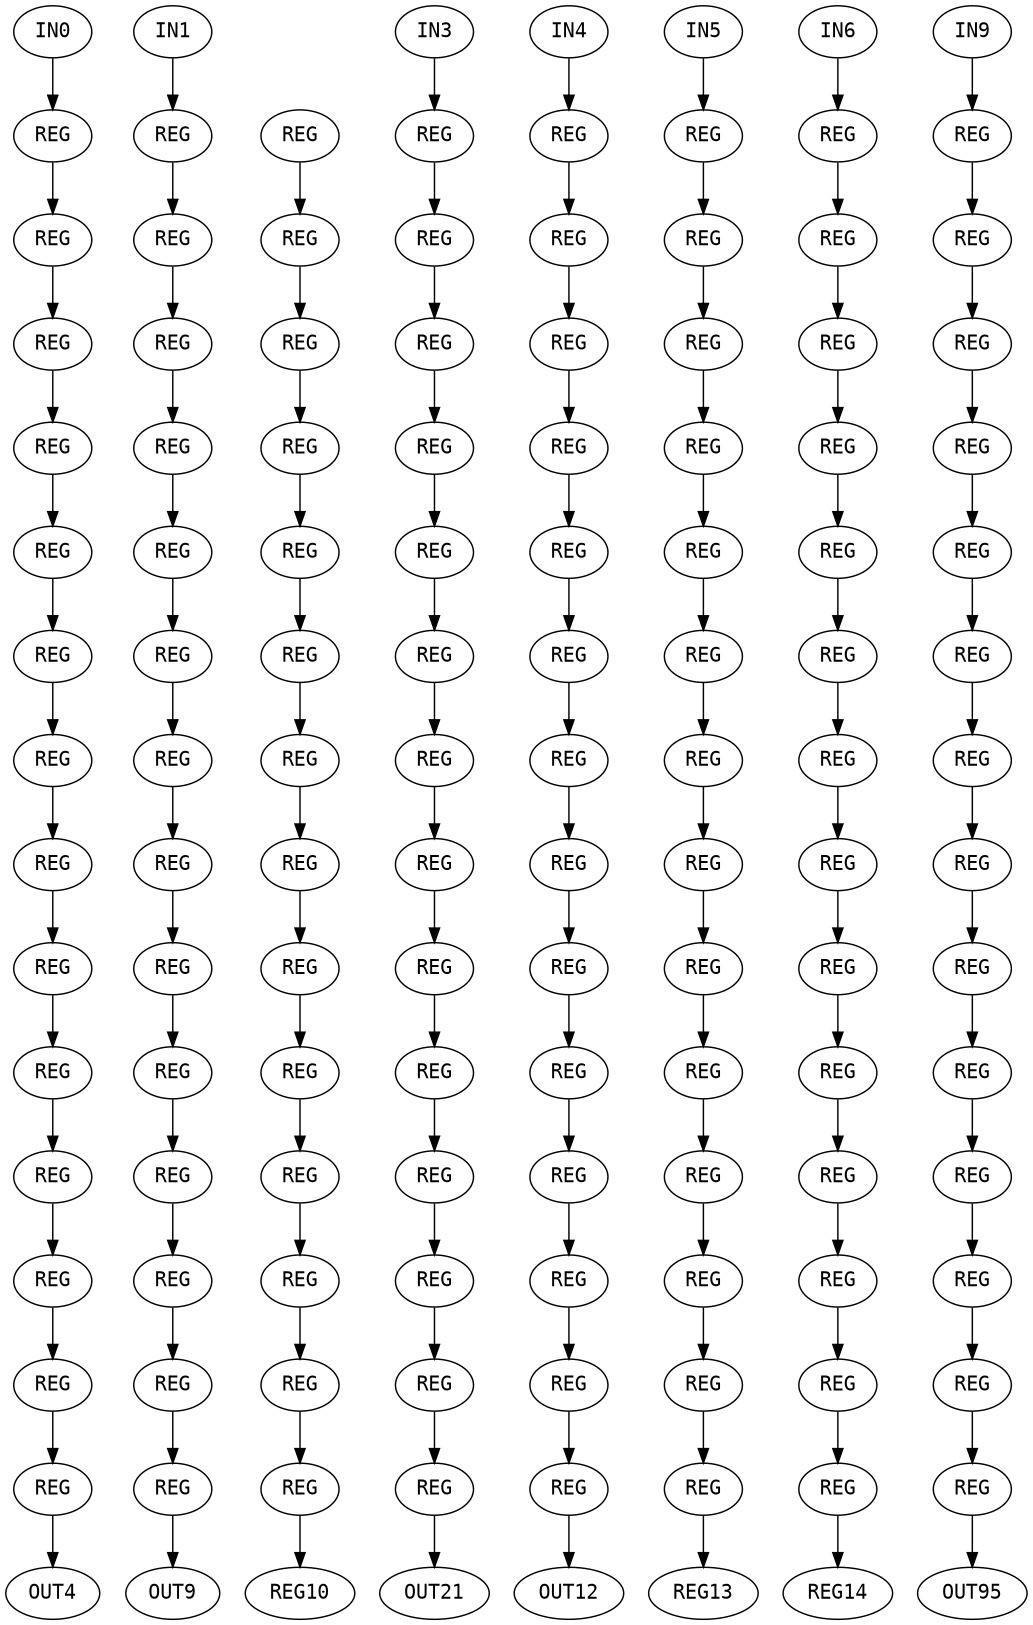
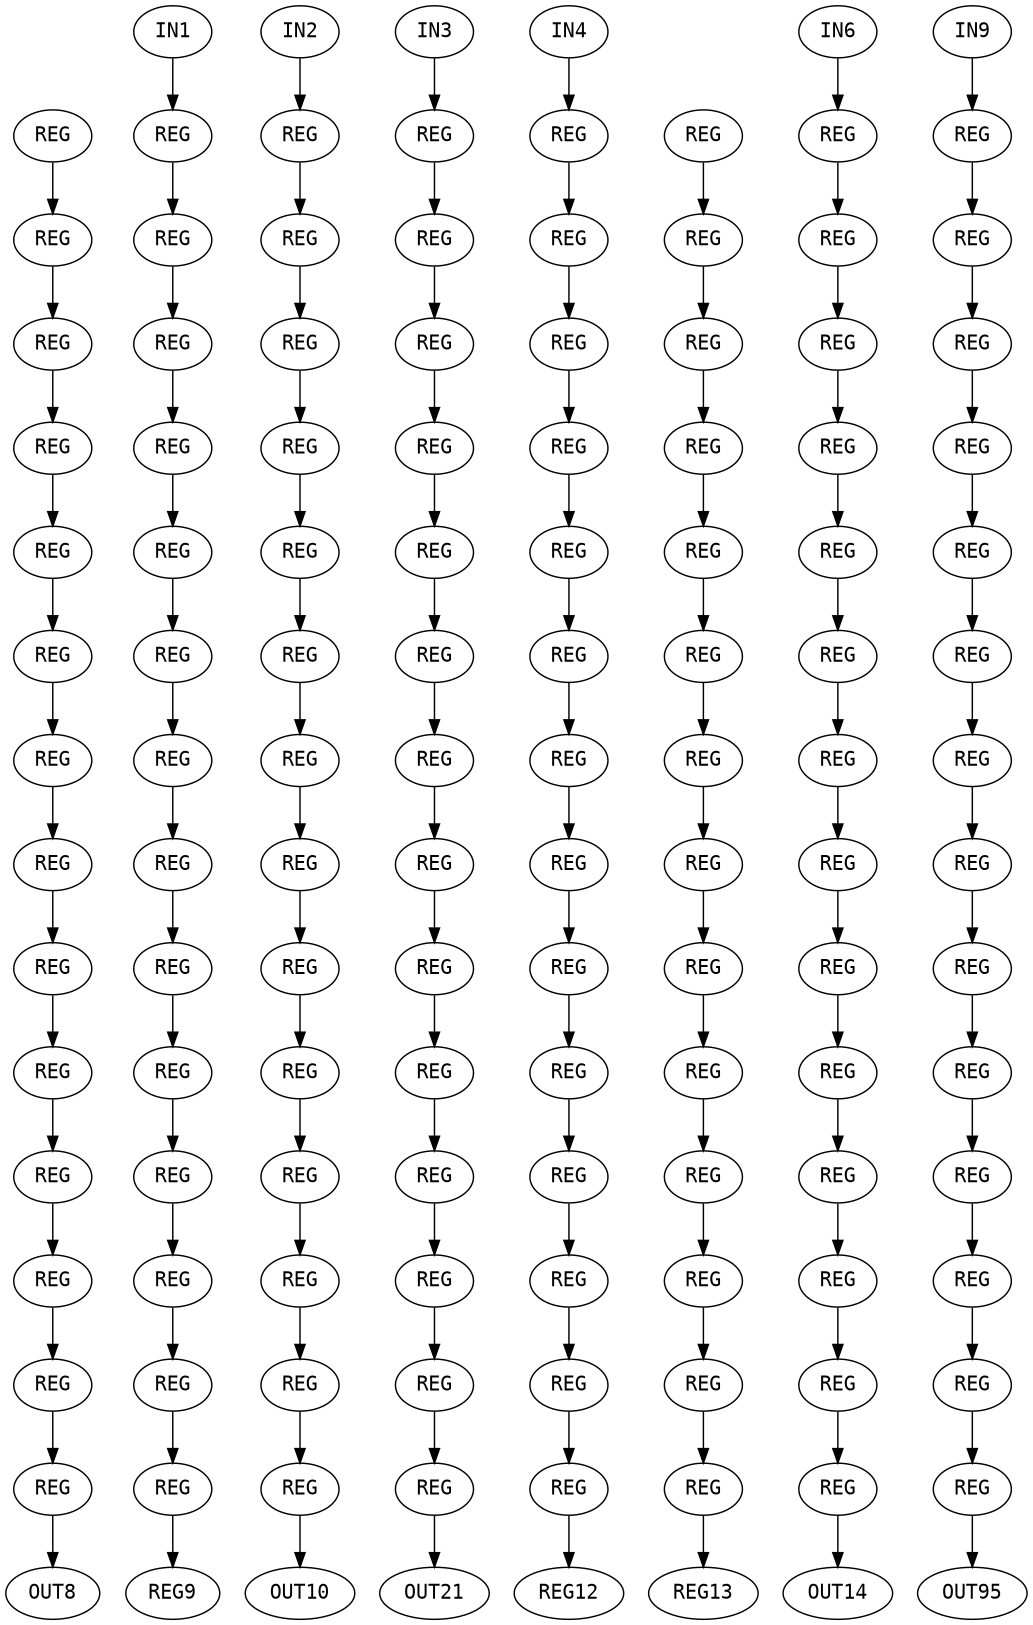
node "IN0": removed
node "IN2": added
node "IN5": removed
node "OUT4": label "OUT4" -> "OUT8"
node "OUT9": label "OUT9" -> "REG9"
node "REG10": label "REG10" -> "OUT10"
node "OUT12": label "OUT12" -> "REG12"
node "REG14": label "REG14" -> "OUT14"
